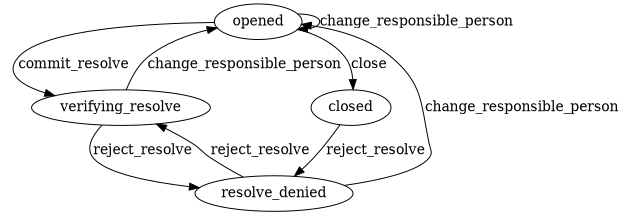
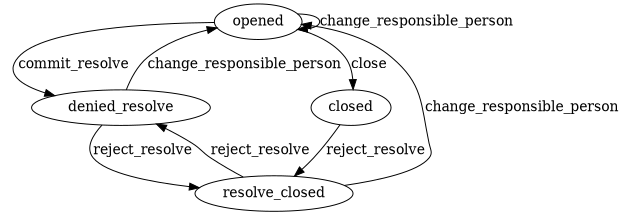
node "verifying_resolve": label "verifying_resolve" -> "denied_resolve"
node "resolve_denied": label "resolve_denied" -> "resolve_closed"
